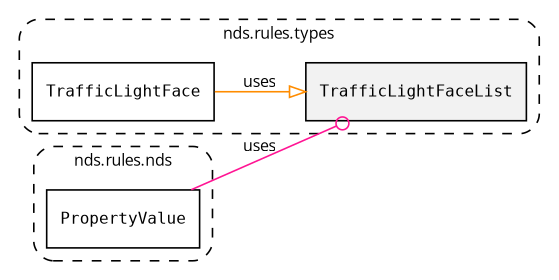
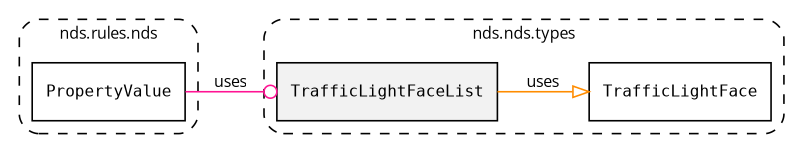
cluster "nds.rules.types": label "nds.rules.types" -> "nds.nds.types"
edge "TrafficLightFace" -> "TrafficLightFaceList": reversed
